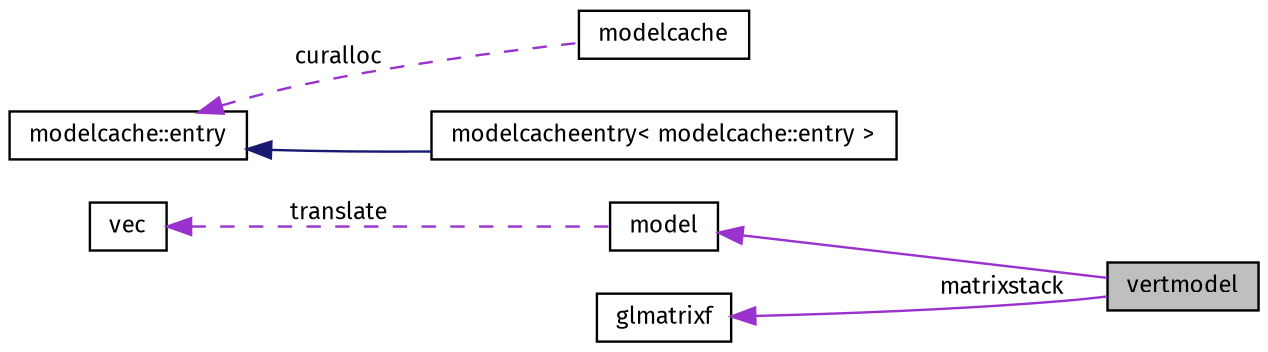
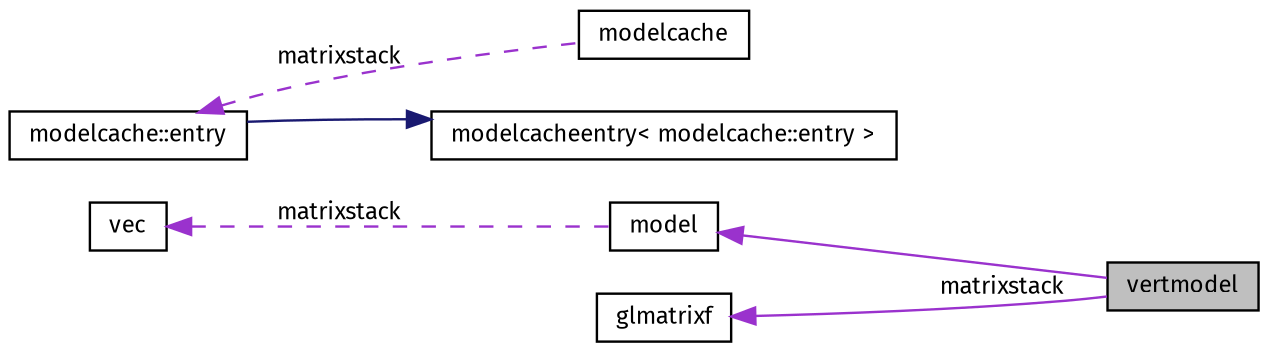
edge "modelcache" -> "modelcache::entry": label "curalloc" -> "matrixstack"
edge "modelcacheentry< modelcache::entry >" -> "modelcache::entry": reversed
edge "model" -> "vec": label "translate" -> "matrixstack"
